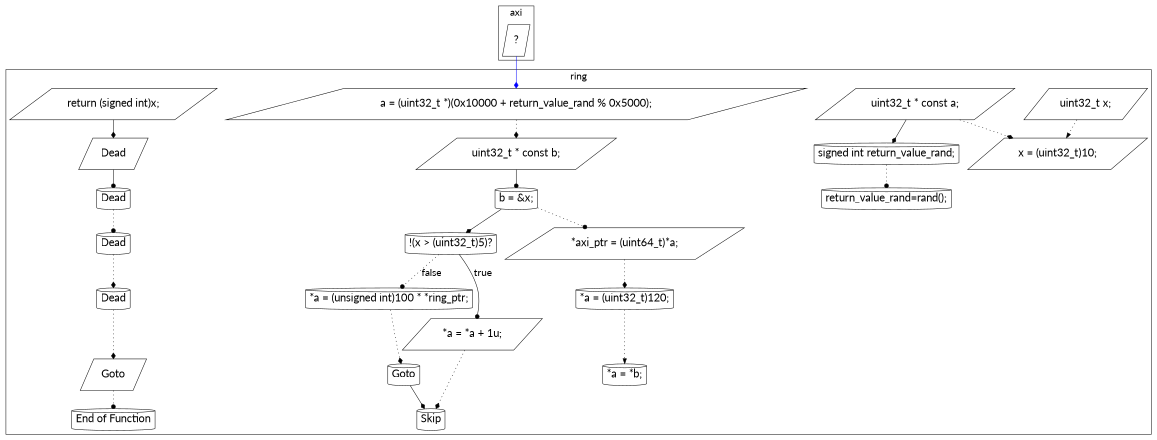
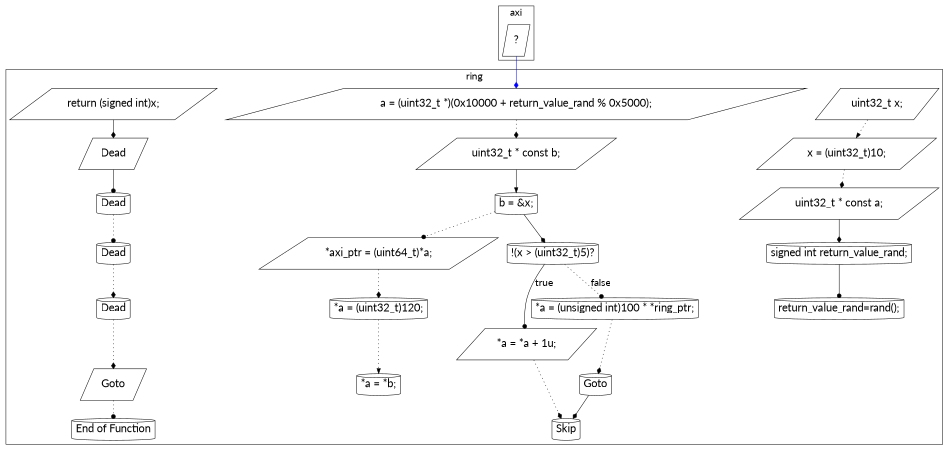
edge "uint32_t * const a;" -> "x = (uint32_t)10;": reversed
edge "signed int return_value_rand;" -> "return_value_rand=rand();": style dotted -> solid
edge "uint32_t * const b;" -> "b = &x;": arrowhead dot -> normal
